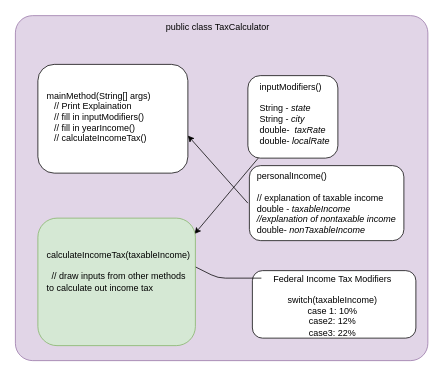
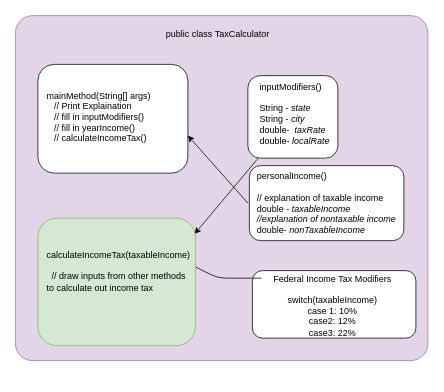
node "public class TaxCalculator": moved (218, 27) -> (218, 34)
